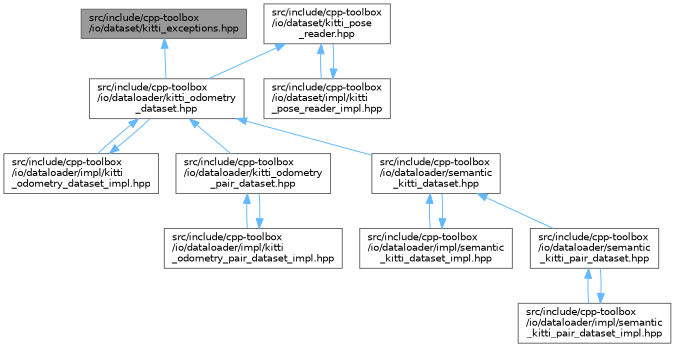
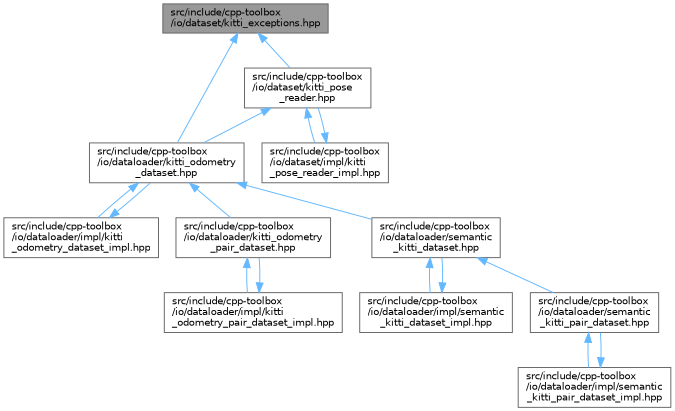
edge "src/include/cpp-toolbox /io/dataset/kitti_pose _reader.hpp" -> "src/include/cpp-toolbox /io/dataset/kitti_exceptions.hpp": added
